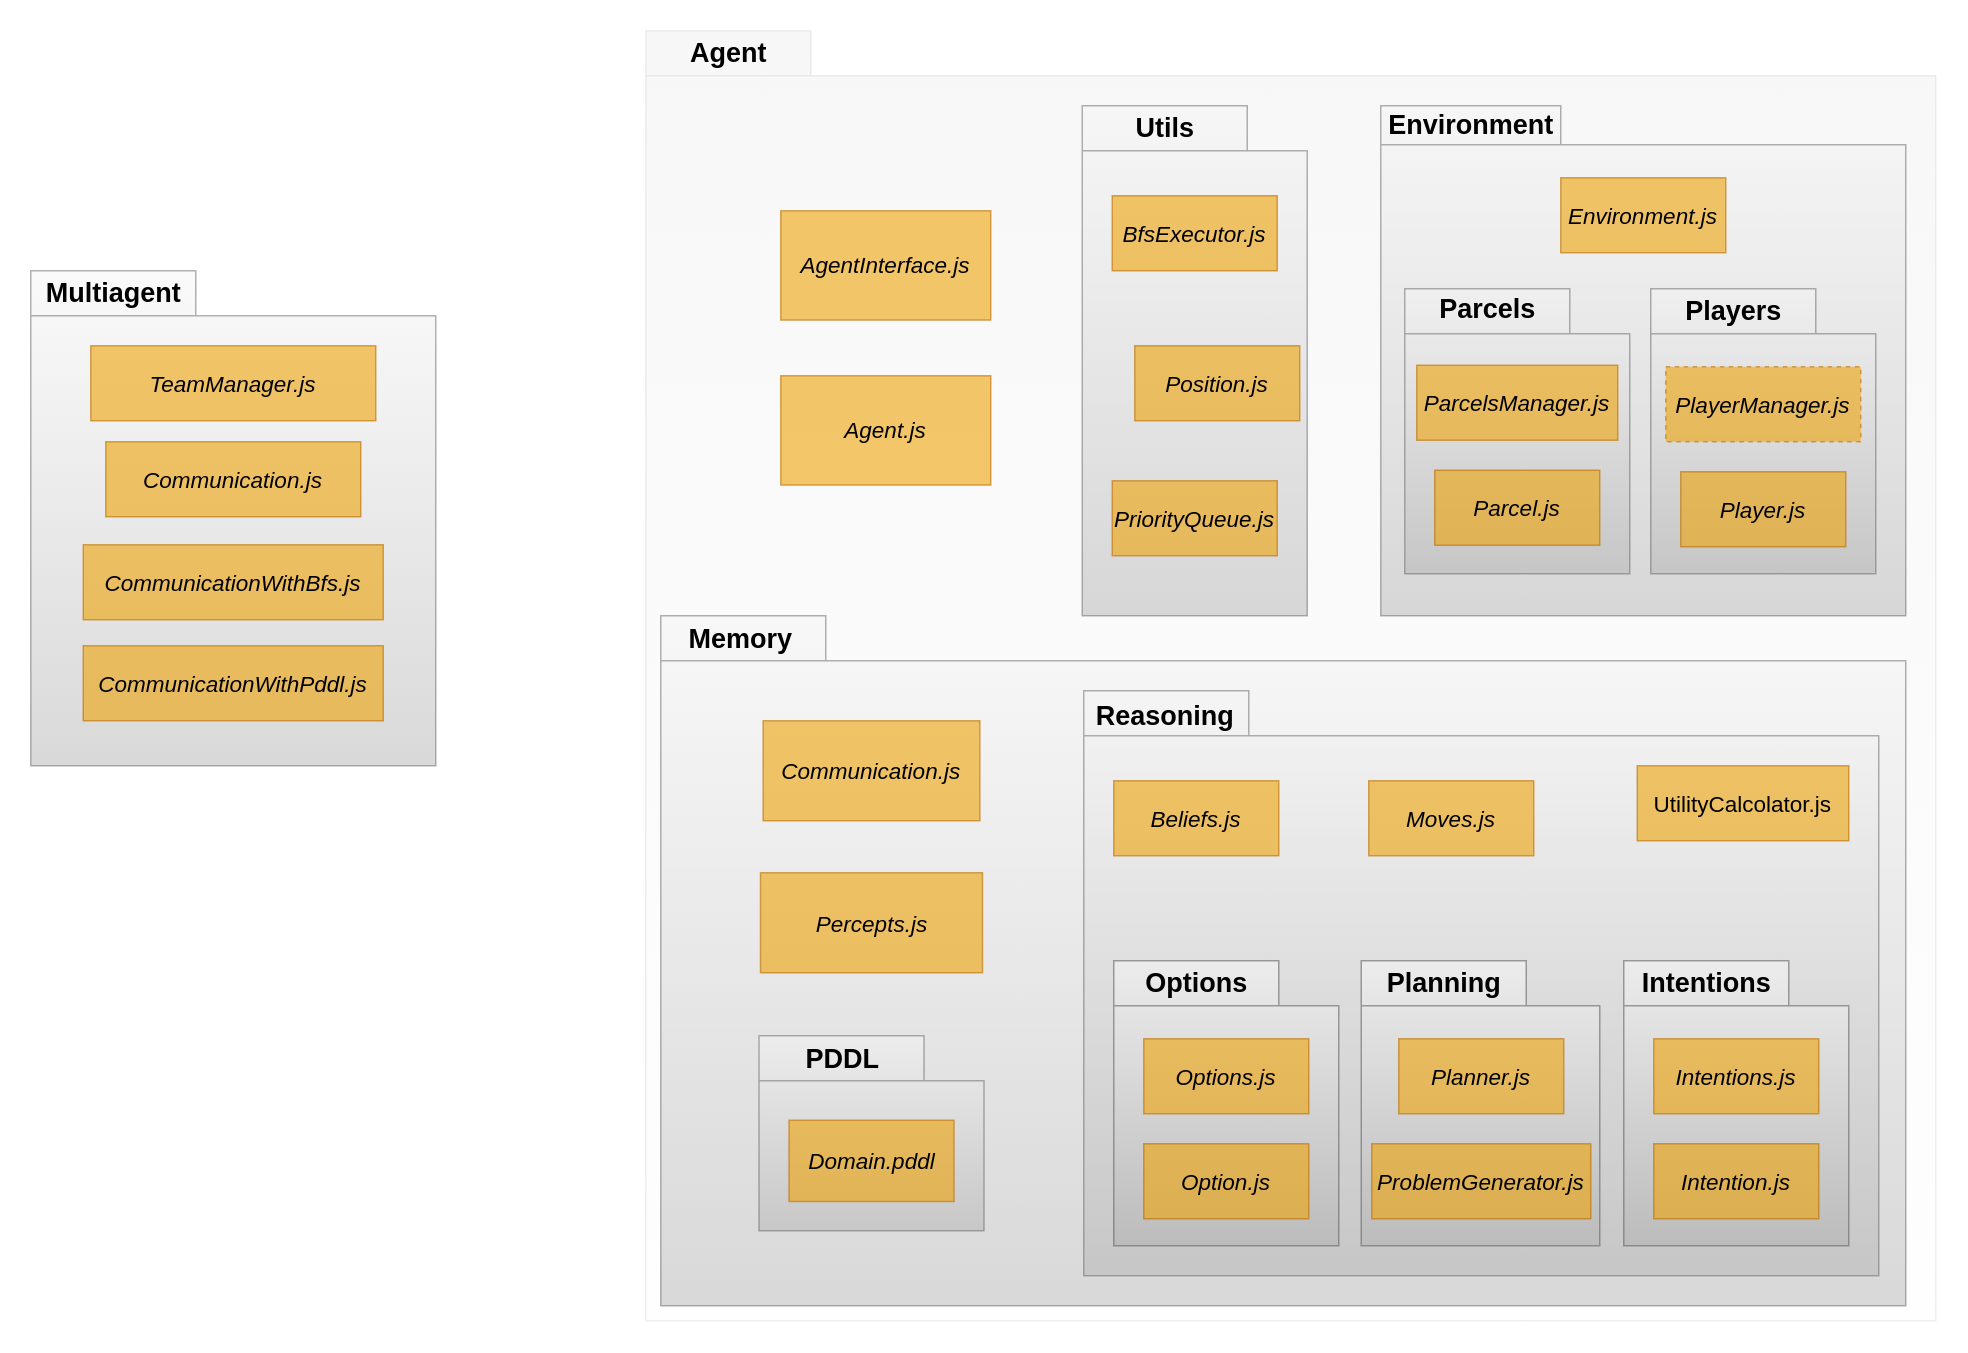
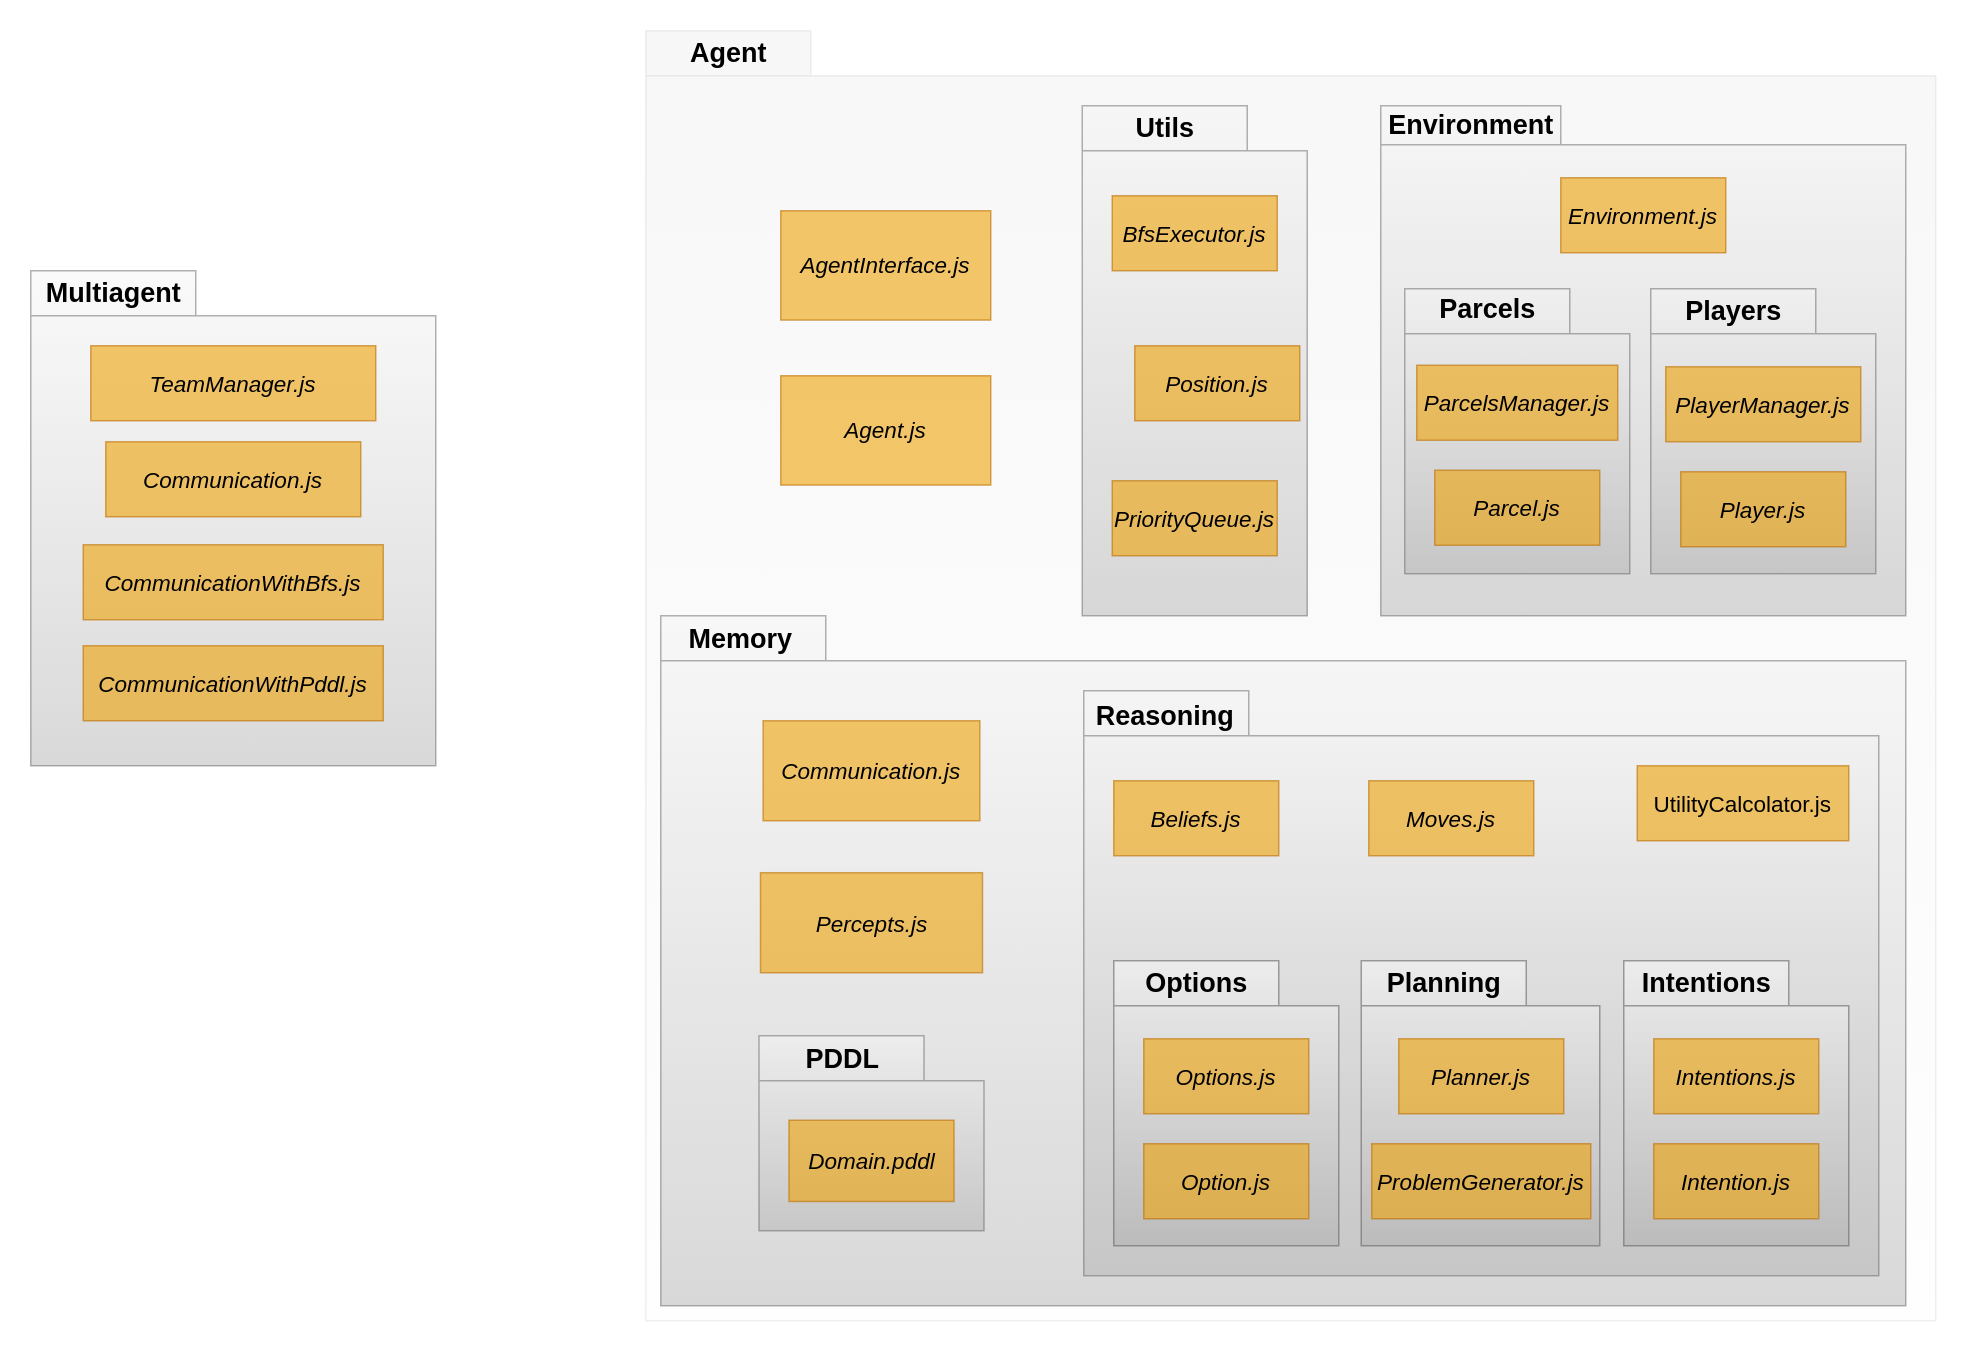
node "PlayerManager.js": style dashed -> solid
